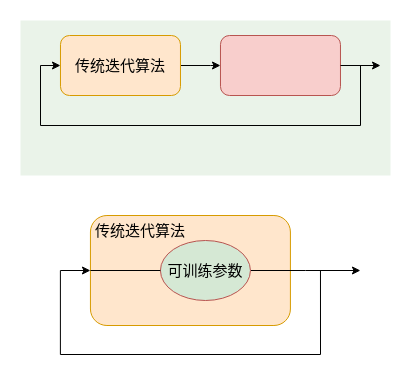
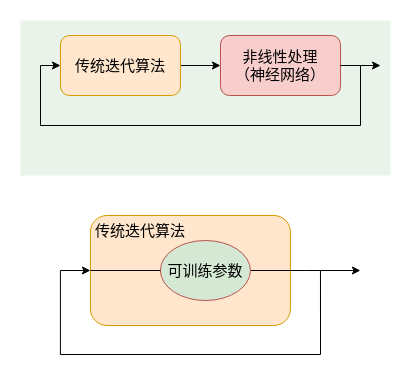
node "非线性处理（神经网络）": added
